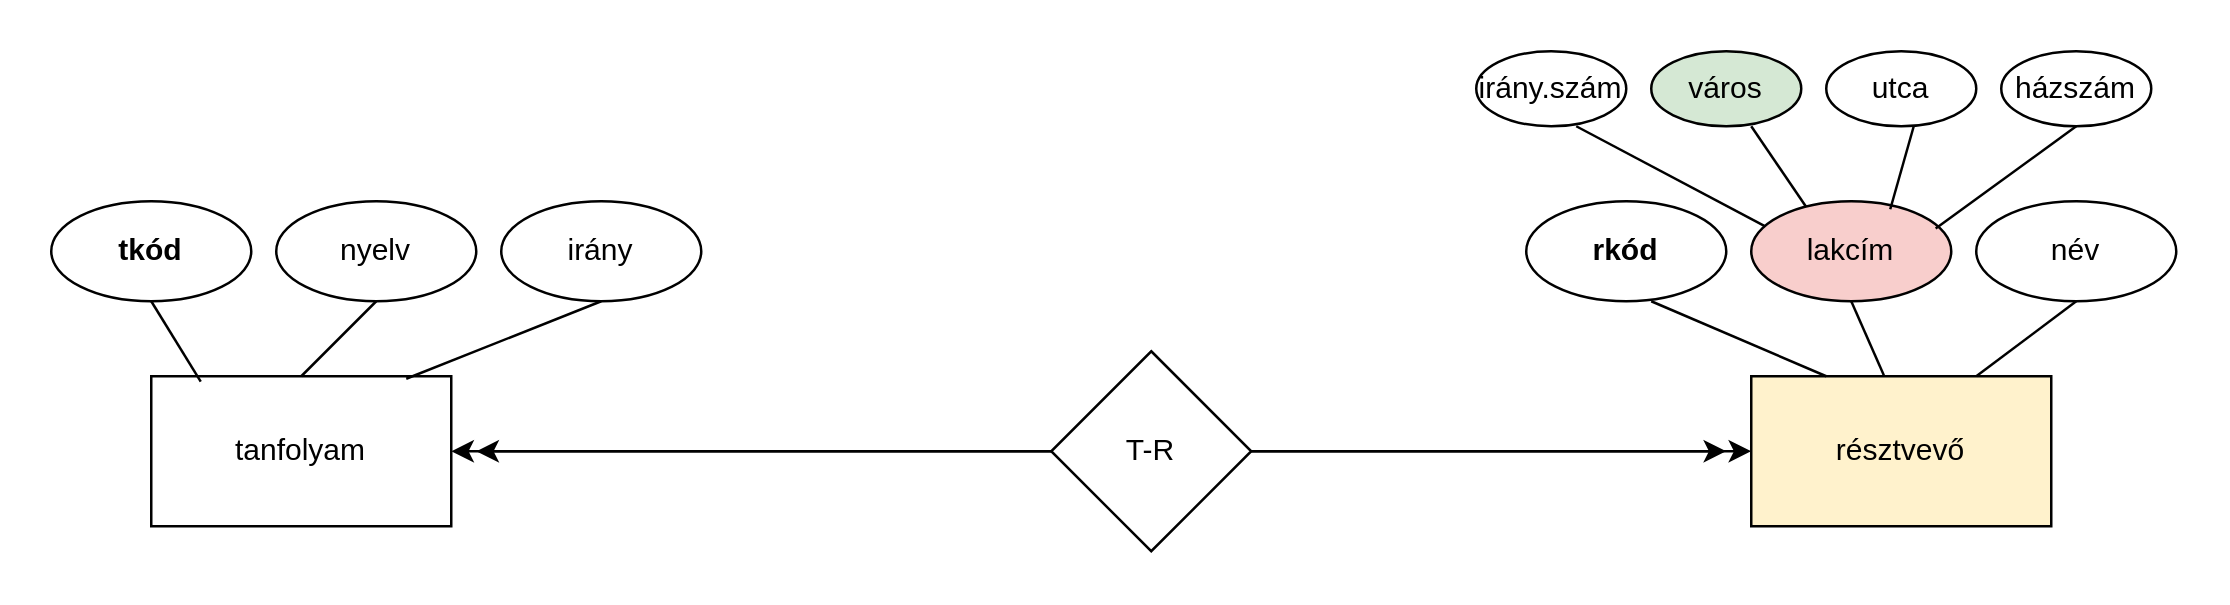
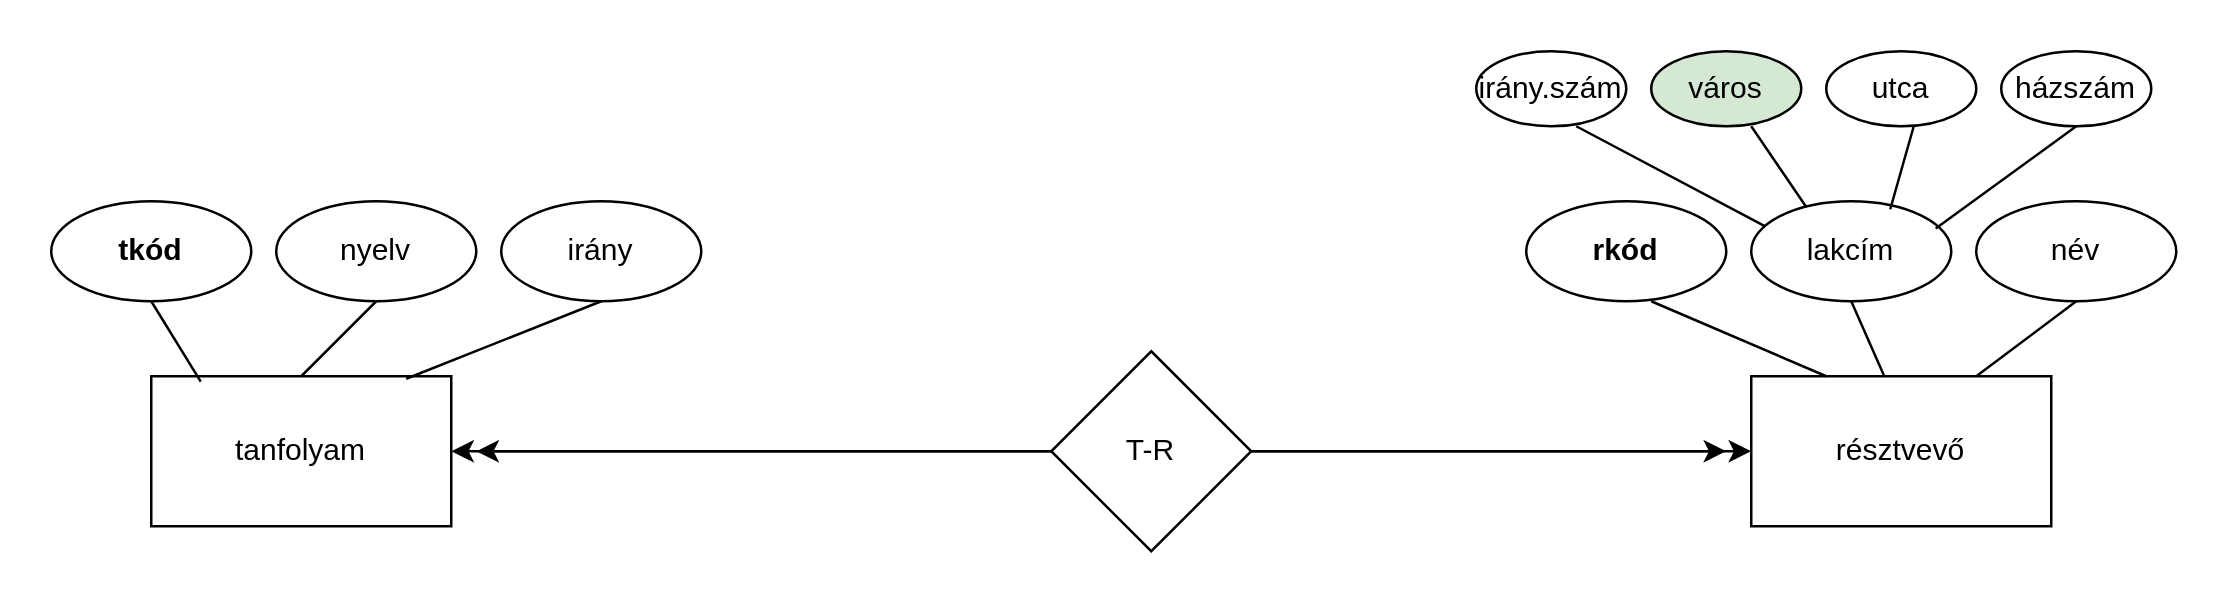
node "lakcím": fillcolor #f8cecc -> #ffffff
node "résztvevő": fillcolor #fff2cc -> #ffffff
